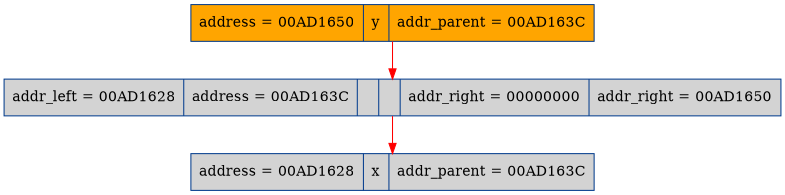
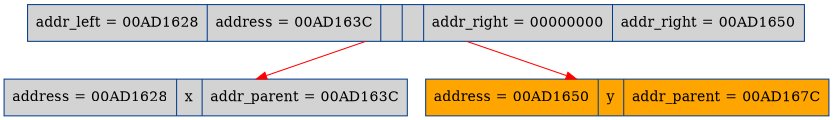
node "address = 00AD1650": text "addr_parent = 00AD163C" -> "addr_parent = 00AD167C"
edge "address = 00AD1650" -> "addr_left = 00AD1628": reversed
